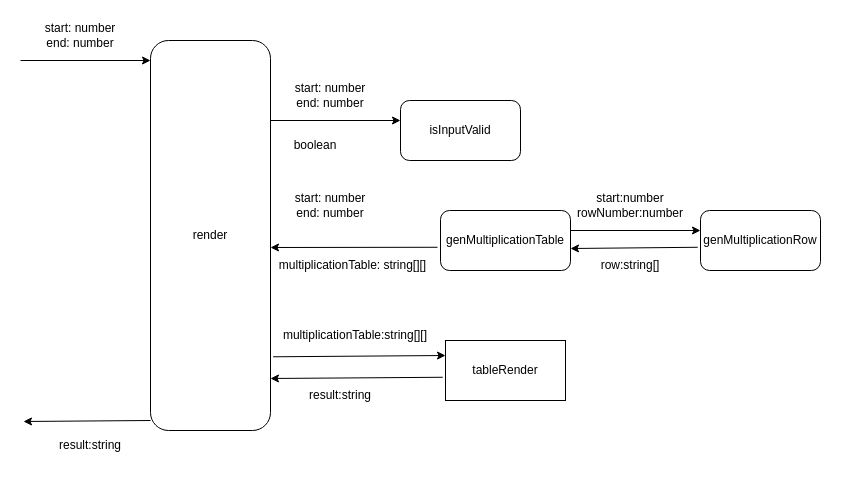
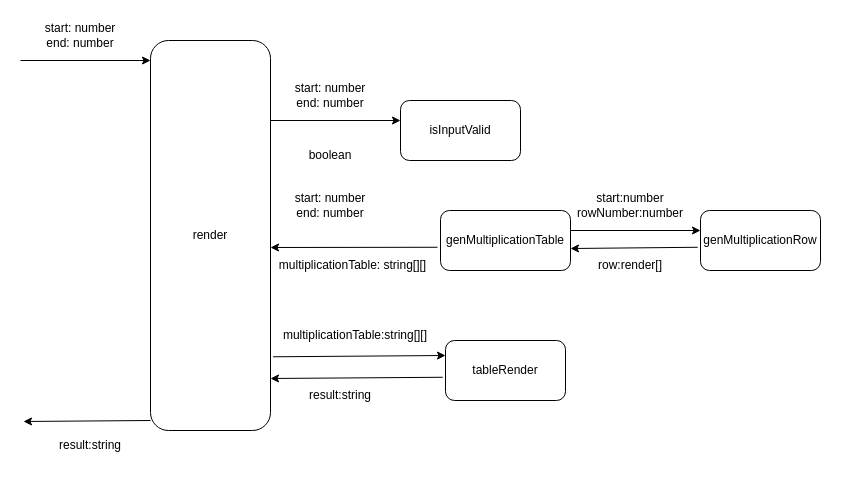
node "boolean": moved (316, 146) -> (331, 156)
node "row:string[]": label "row:string[]" -> "row:render[]"
node "tableRender": shape rectangle -> rounded rectangle
